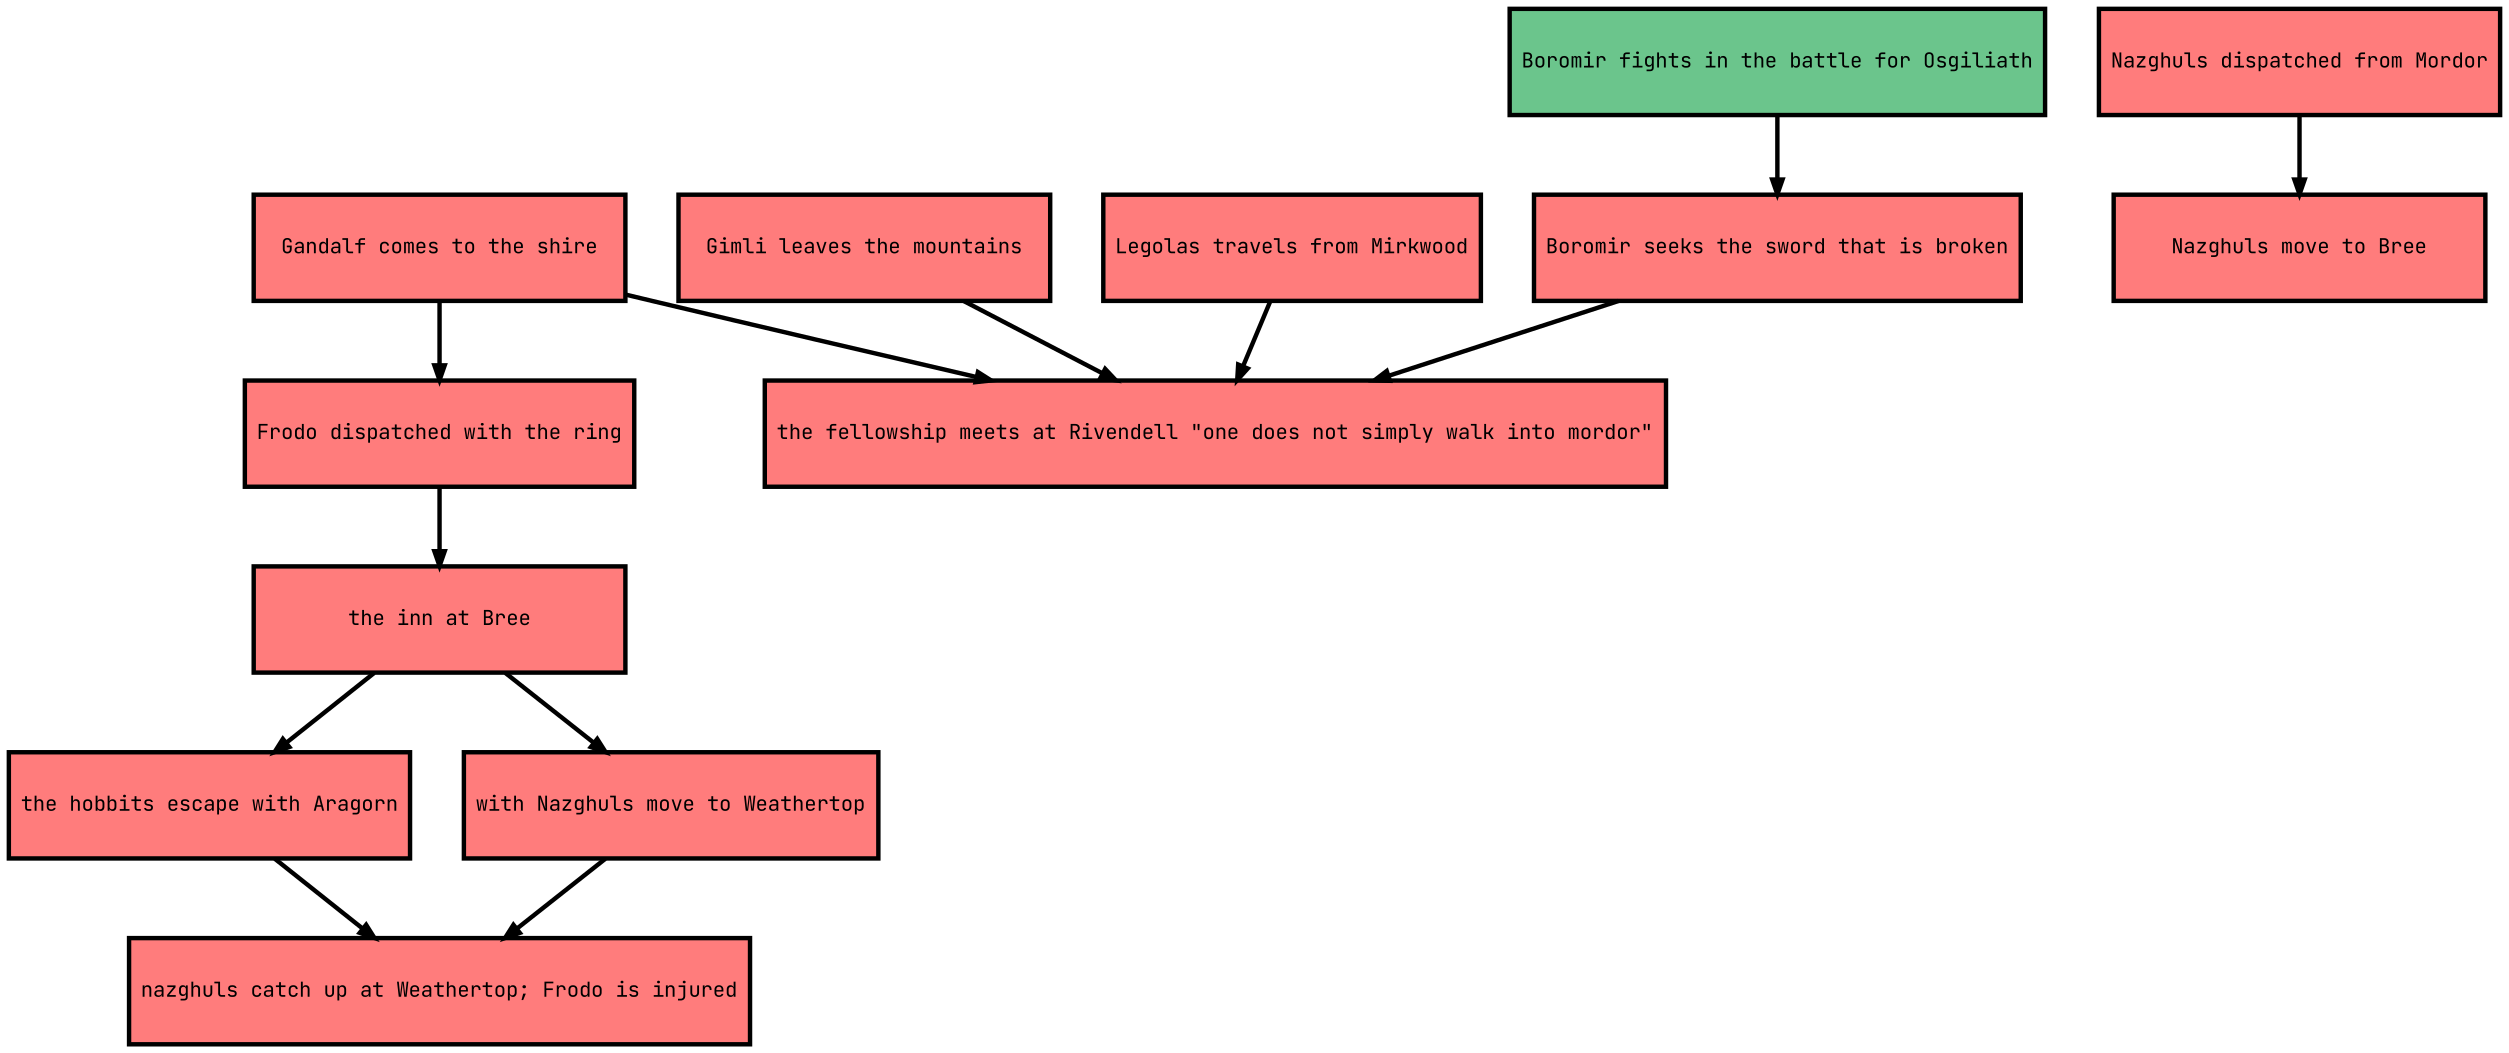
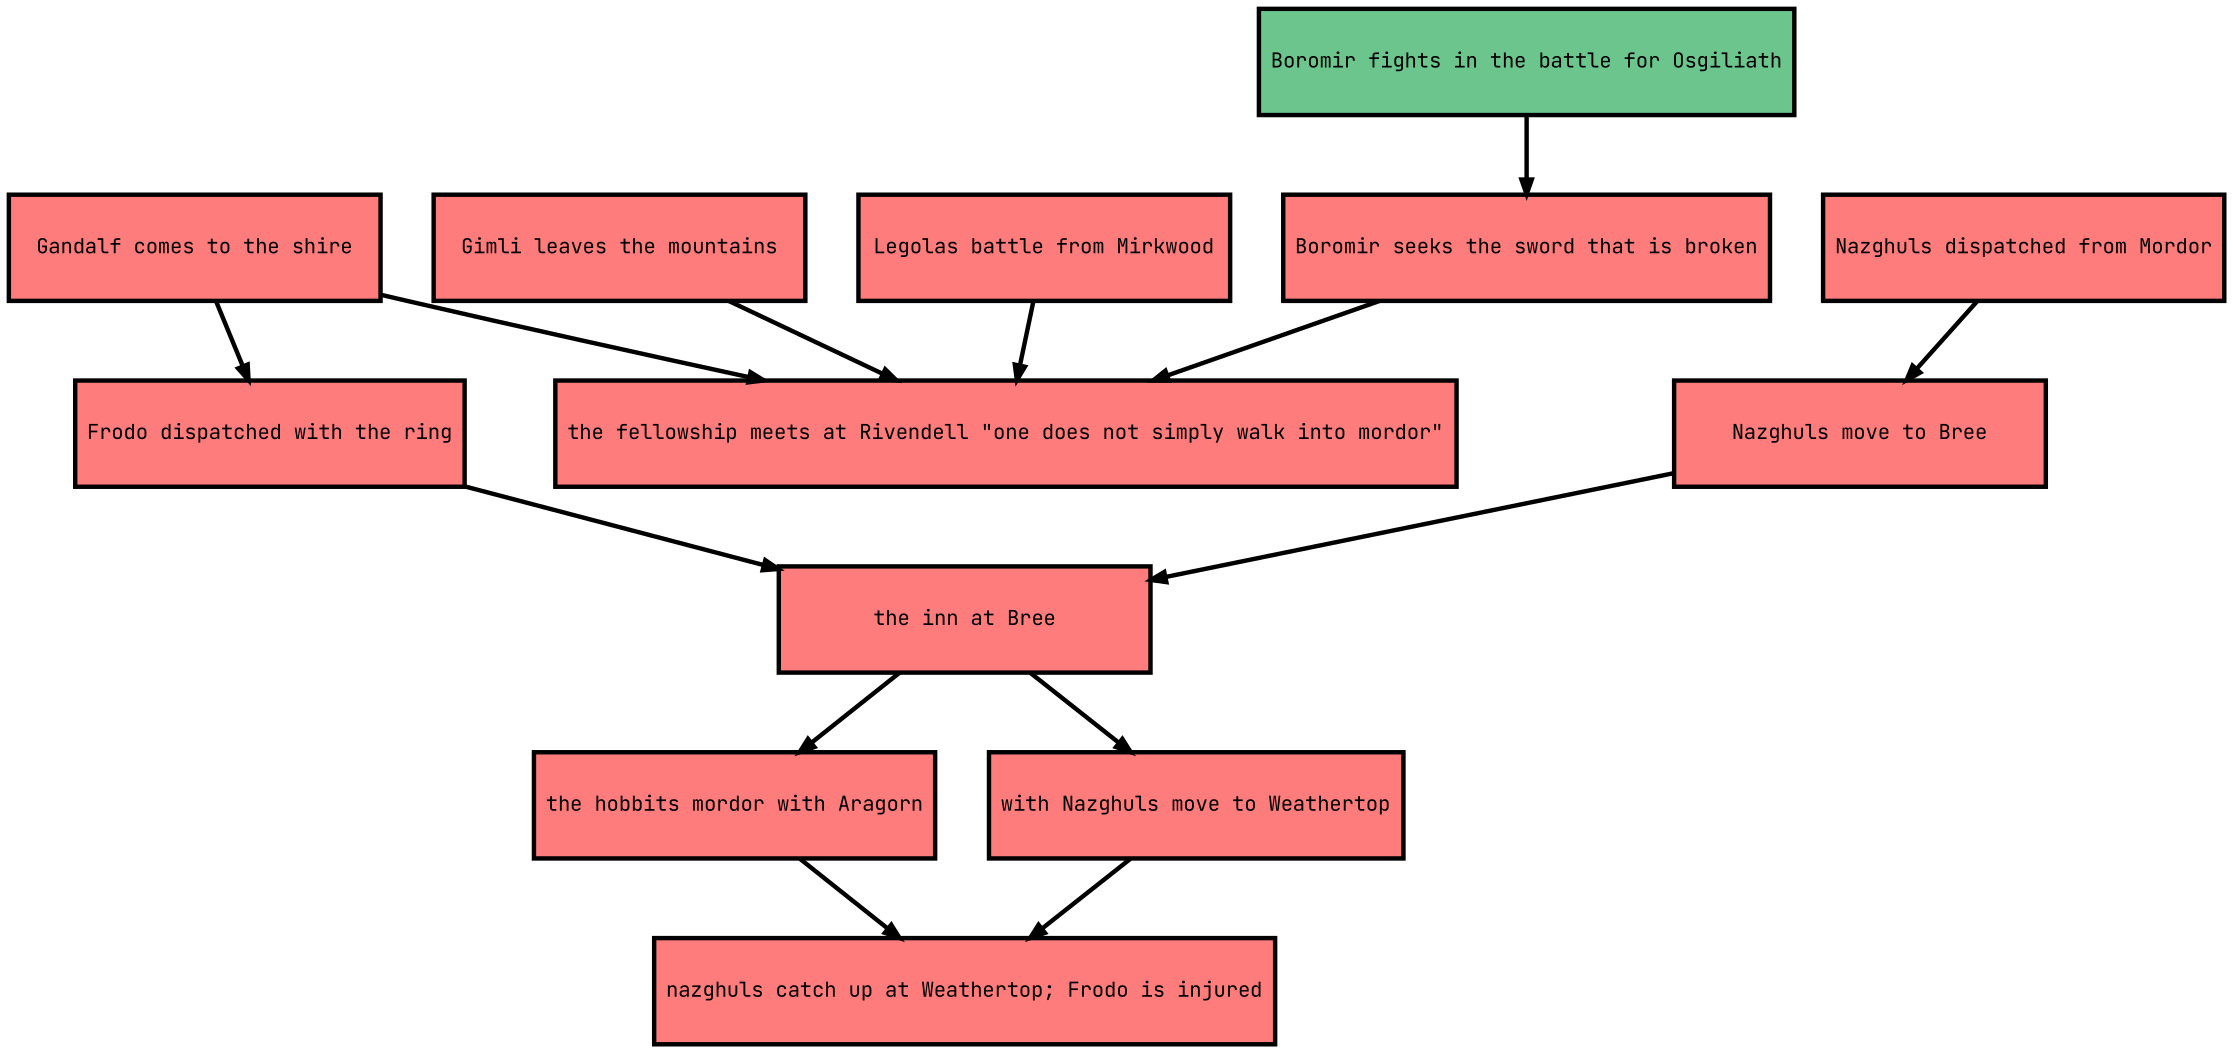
node "Legolas travels from Mirkwood": label "Legolas travels from Mirkwood" -> "Legolas battle from Mirkwood"
edge "Nazghuls move to Bree" -> "the inn at Bree": added
node "the hobbits escape with Aragorn": label "the hobbits escape with Aragorn" -> "the hobbits mordor with Aragorn"
